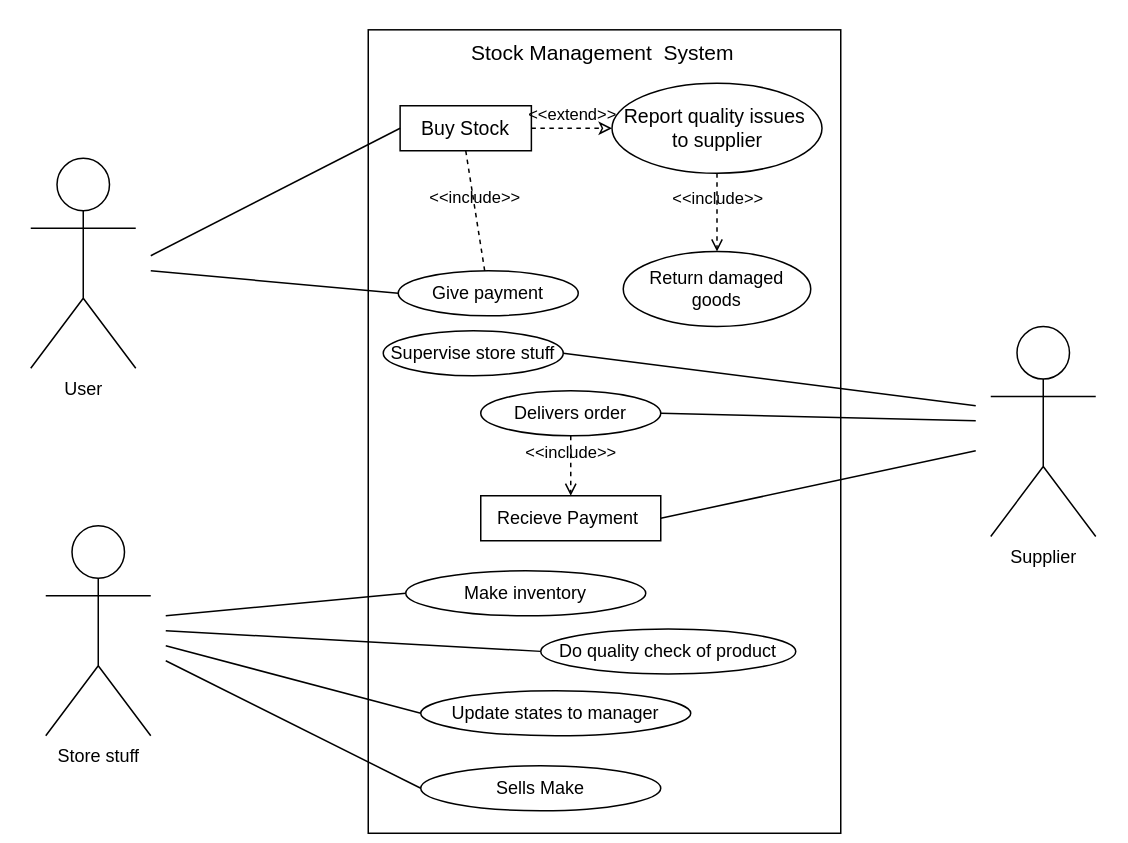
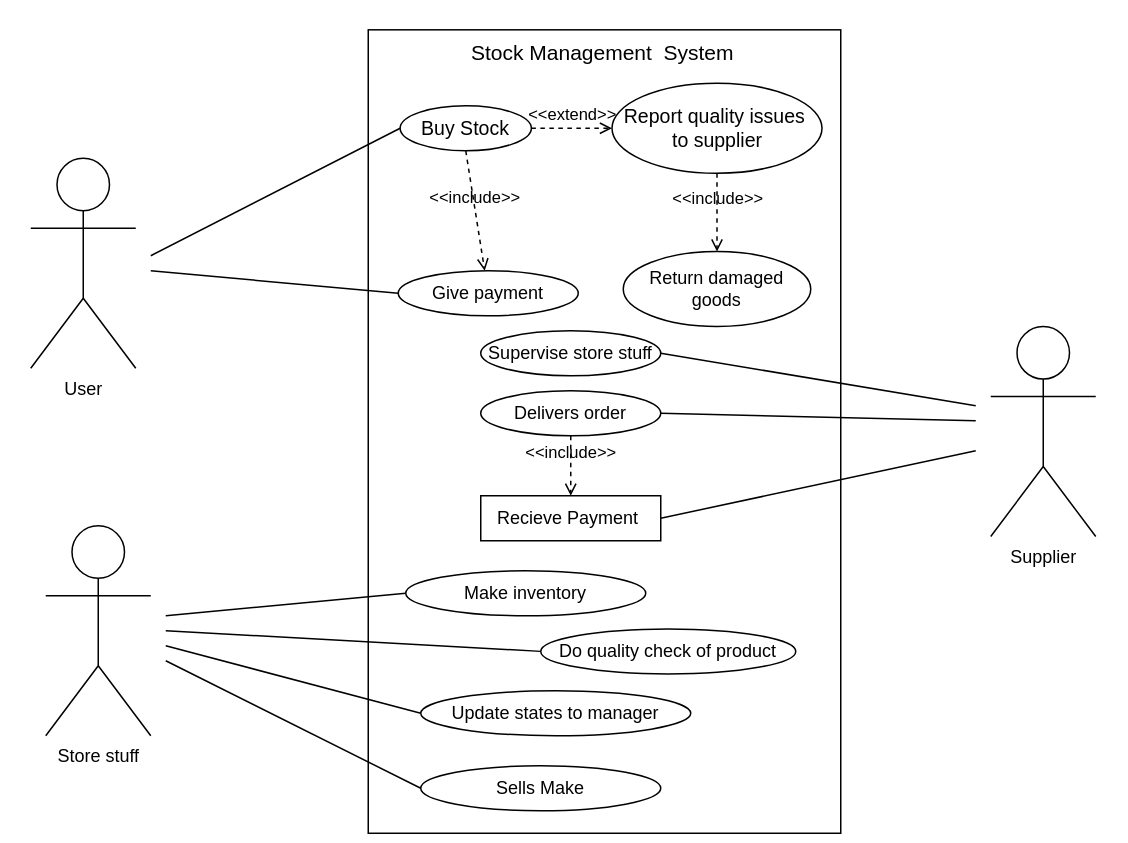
node "Buy Stock": shape rectangle -> ellipse
edge "Buy Stock" -> "Report quality issues to supplier": arrowhead classic -> open
edge "Buy Stock" -- "Give payment": arrowhead none -> open
node "Supervise store stuff": moved (473, 353) -> (571, 353)
